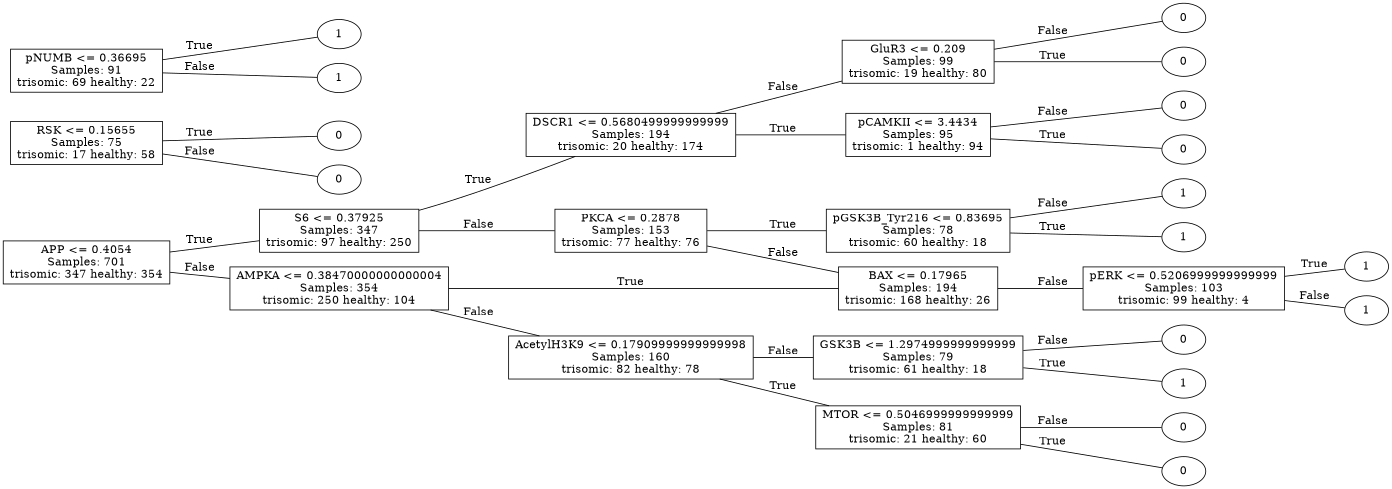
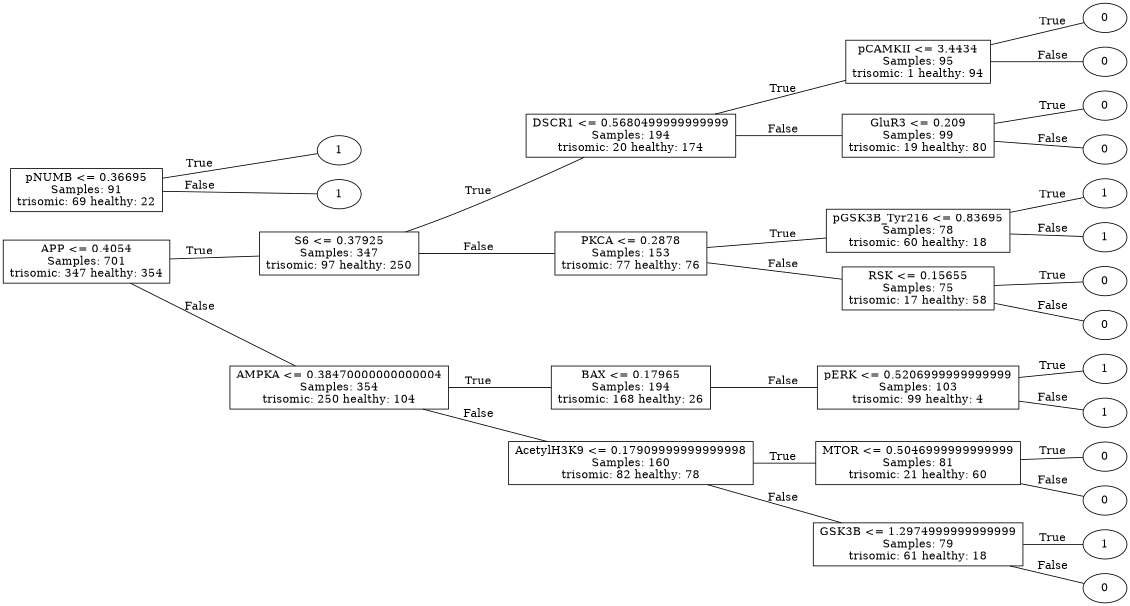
edge "PKCA <= 0.2878 Samples: 153 trisomic: 77 healthy: 76" -- "BAX <= 0.17965 Samples: 194 trisomic: 168 healthy: 26": now "PKCA <= 0.2878 Samples: 153 trisomic: 77 healthy: 76" -- "RSK <= 0.15655 Samples: 75 trisomic: 17 healthy: 58"
